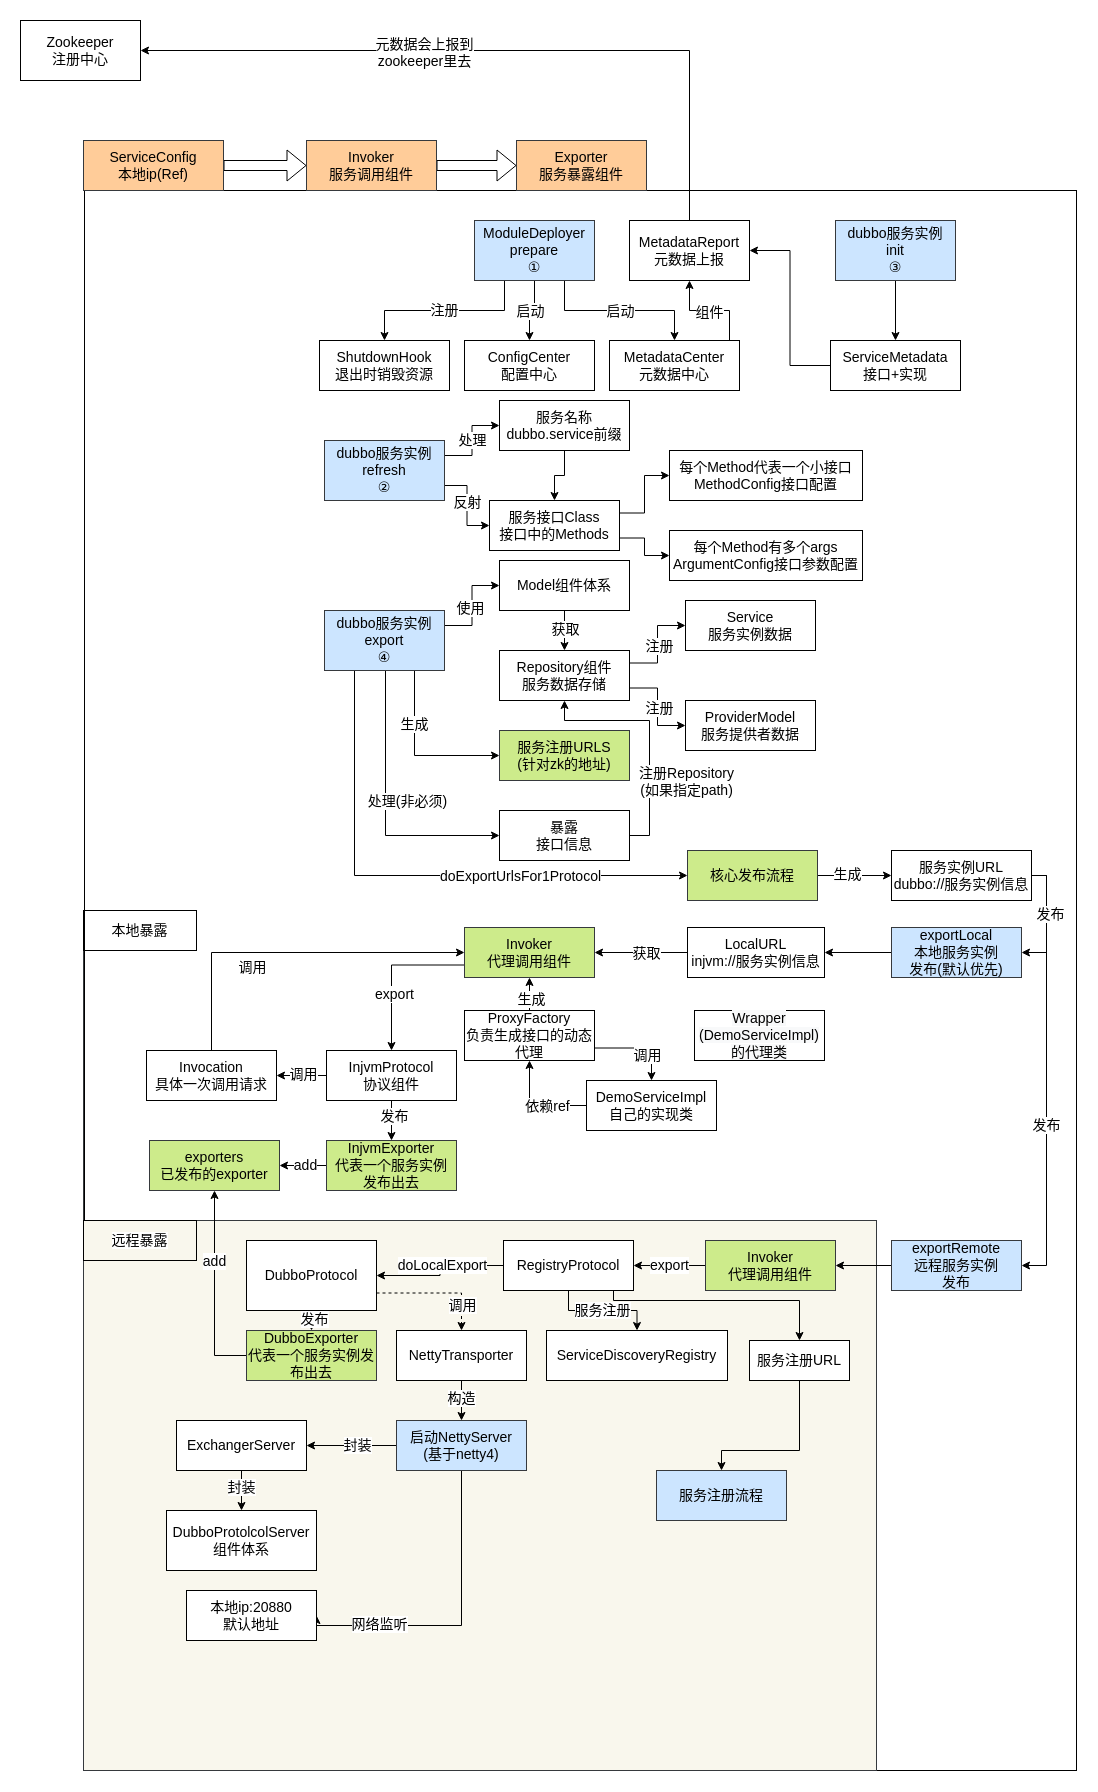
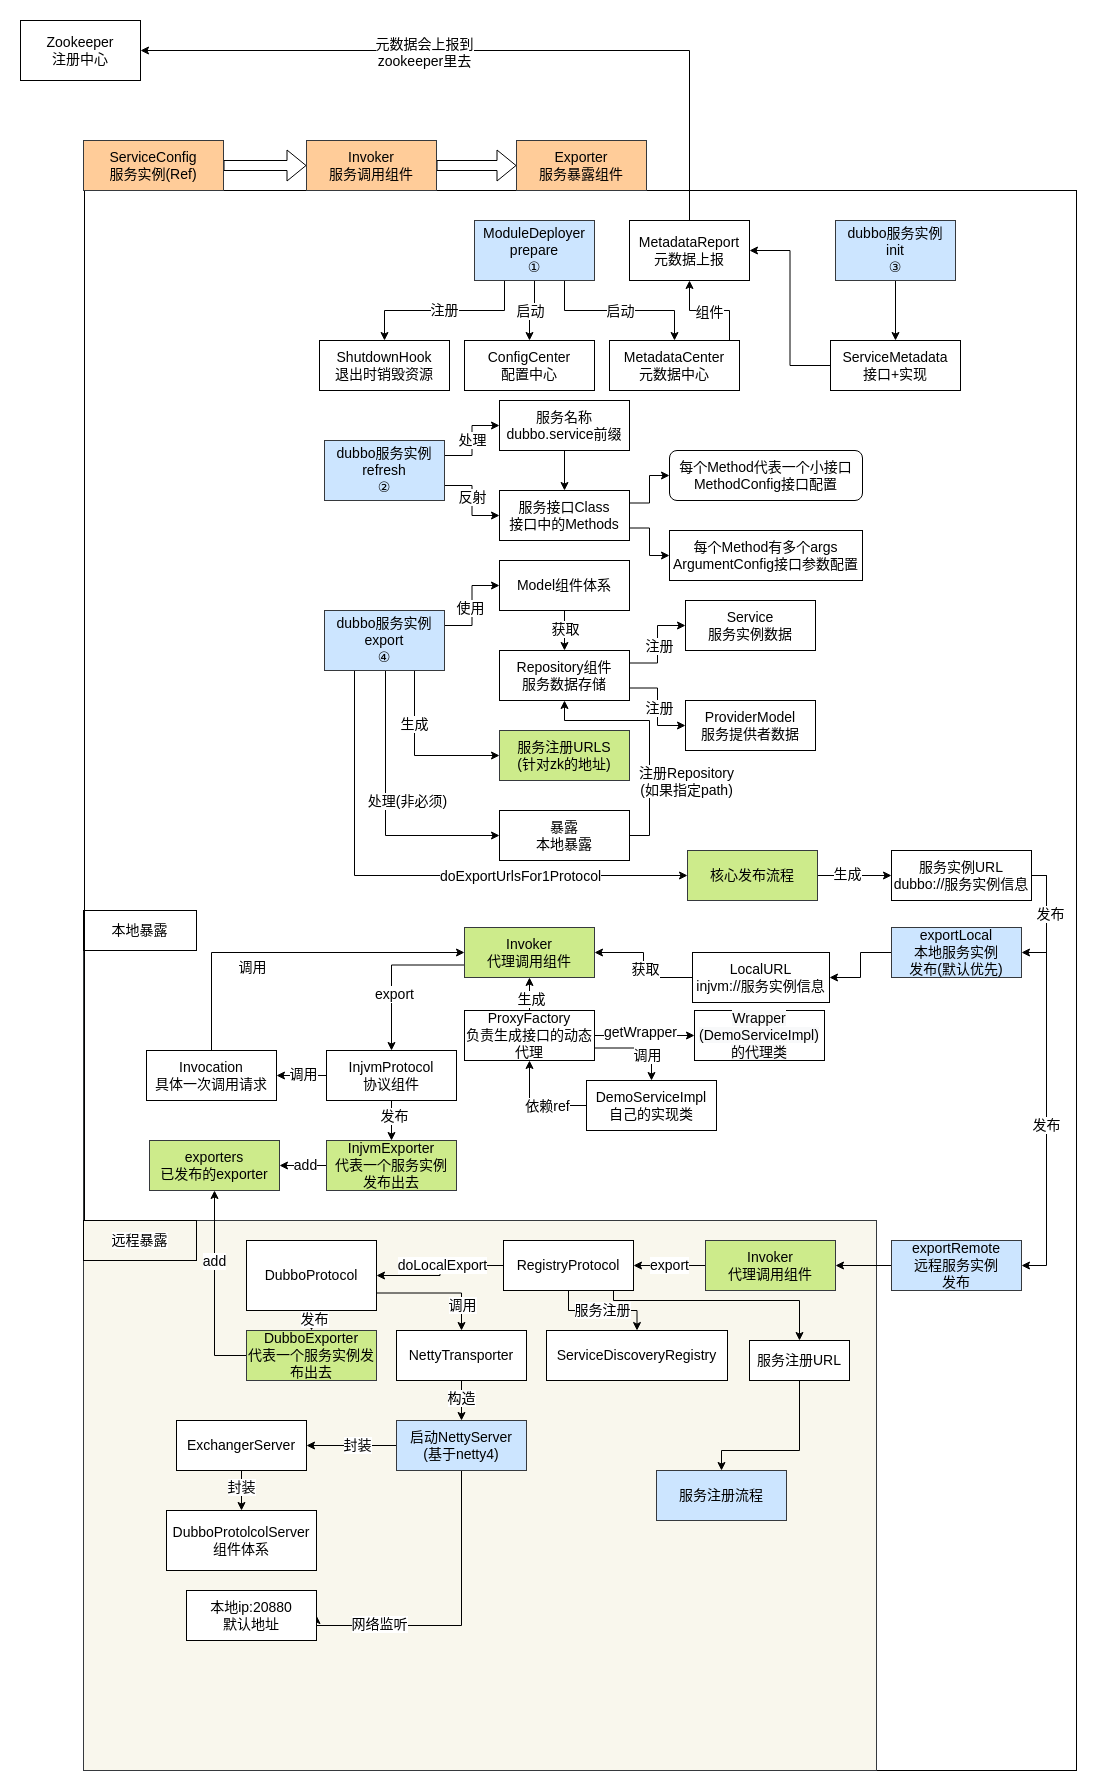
node "ServiceConfig 本地ip(Ref)": label "ServiceConfig 本地ip(Ref)" -> "ServiceConfig 服务实例(Ref)"
node "每个Method代表一个小接口 MethodConfig接口配置": shape rectangle -> rounded rectangle
node "服务接口Class 接口中的Methods": moved (555, 526) -> (565, 516)
node "暴露 接口信息": label "暴露 接口信息" -> "暴露 本地暴露"
node "LocalURL injvm://服务实例信息": moved (756, 953) -> (761, 978)
edge "ProxyFactory负责生成接口的动态代理" -> "Wrapper (DemoServiceImpl)的代理类": added, label "getWrapper"
edge "DubboProtocol" -> "NettyTransporter": style dashed -> solid
